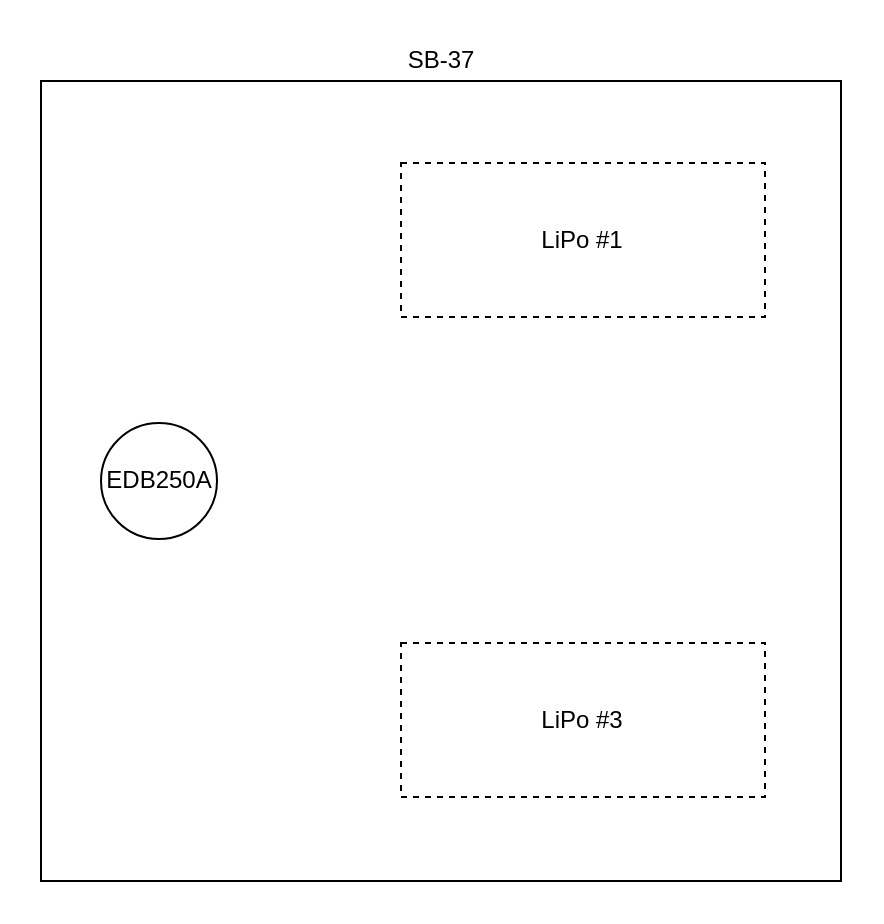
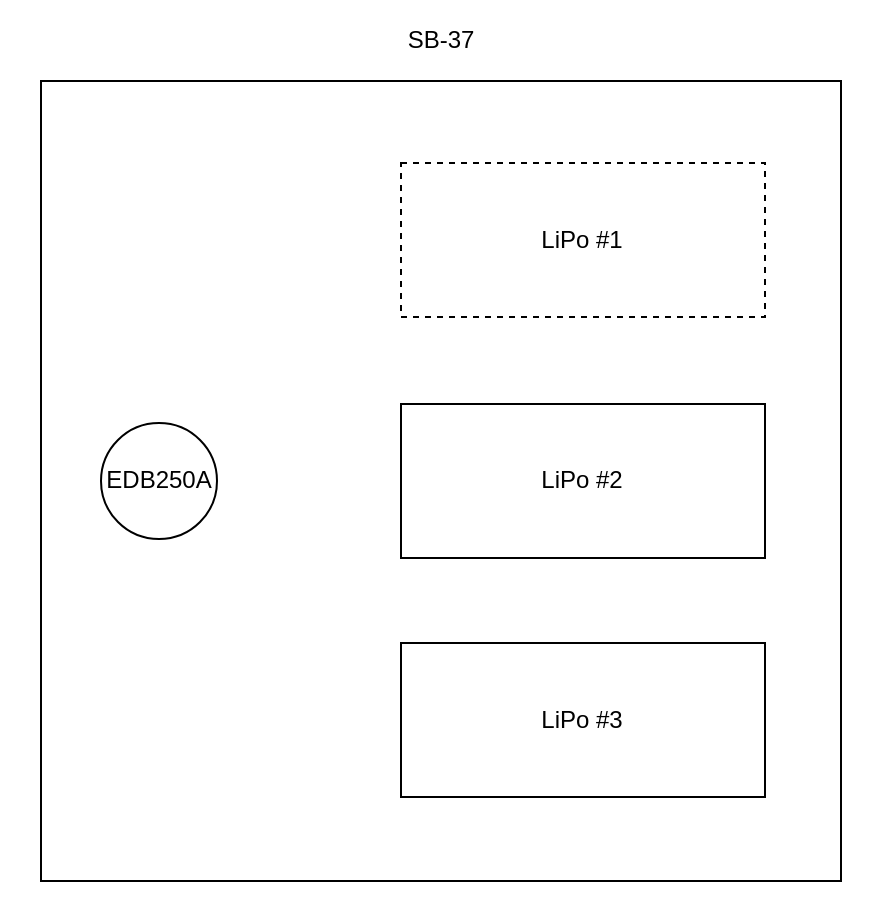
node "SB-37": moved (441, 61) -> (441, 41)
node "LiPo #2": added
node "LiPo #3": style dashed -> solid
